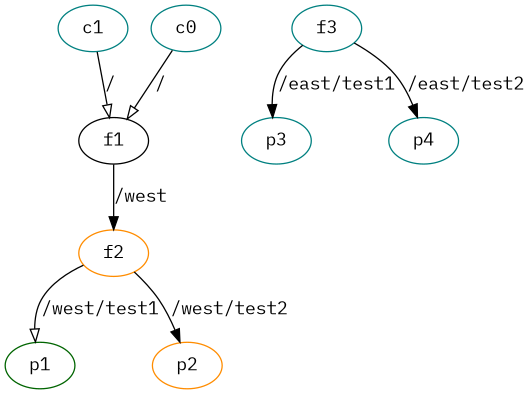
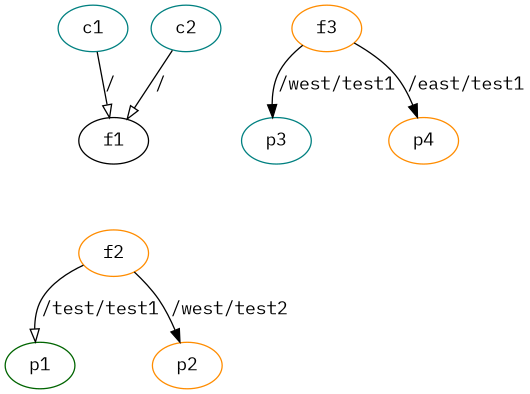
node "c0": label "c0" -> "c2"
node "f3": color teal -> darkorange
edge "f3" -> "p3": label "/east/test1" -> "/west/test1"
edge "f3" -> "p4": label "/east/test2" -> "/east/test1"
node "p4": color teal -> darkorange
edge "f1" -> "f2": removed, label "/west"
edge "f2" -> "p1": label "/west/test1" -> "/test/test1"
